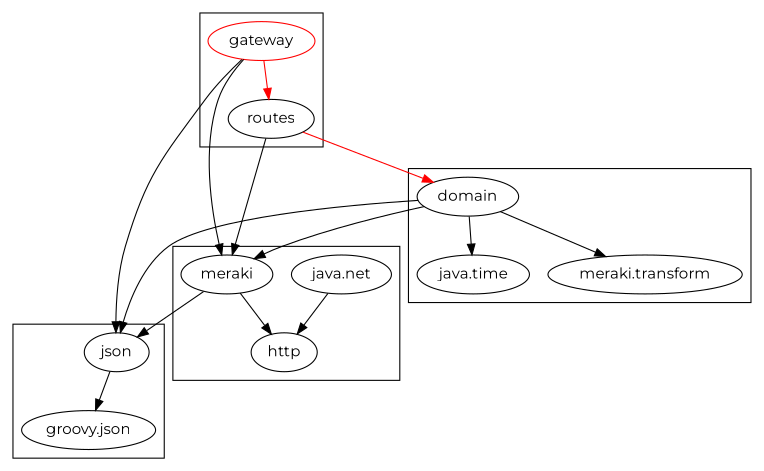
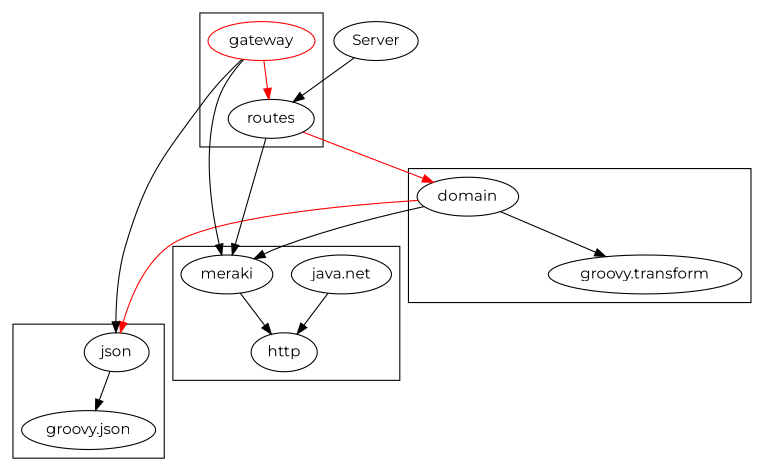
node "Server": added
edge "domain" -> "json": color black -> red
node "java.time": removed
node "meraki.transform": label "meraki.transform" -> "groovy.transform"
edge "meraki" -> "json": removed
